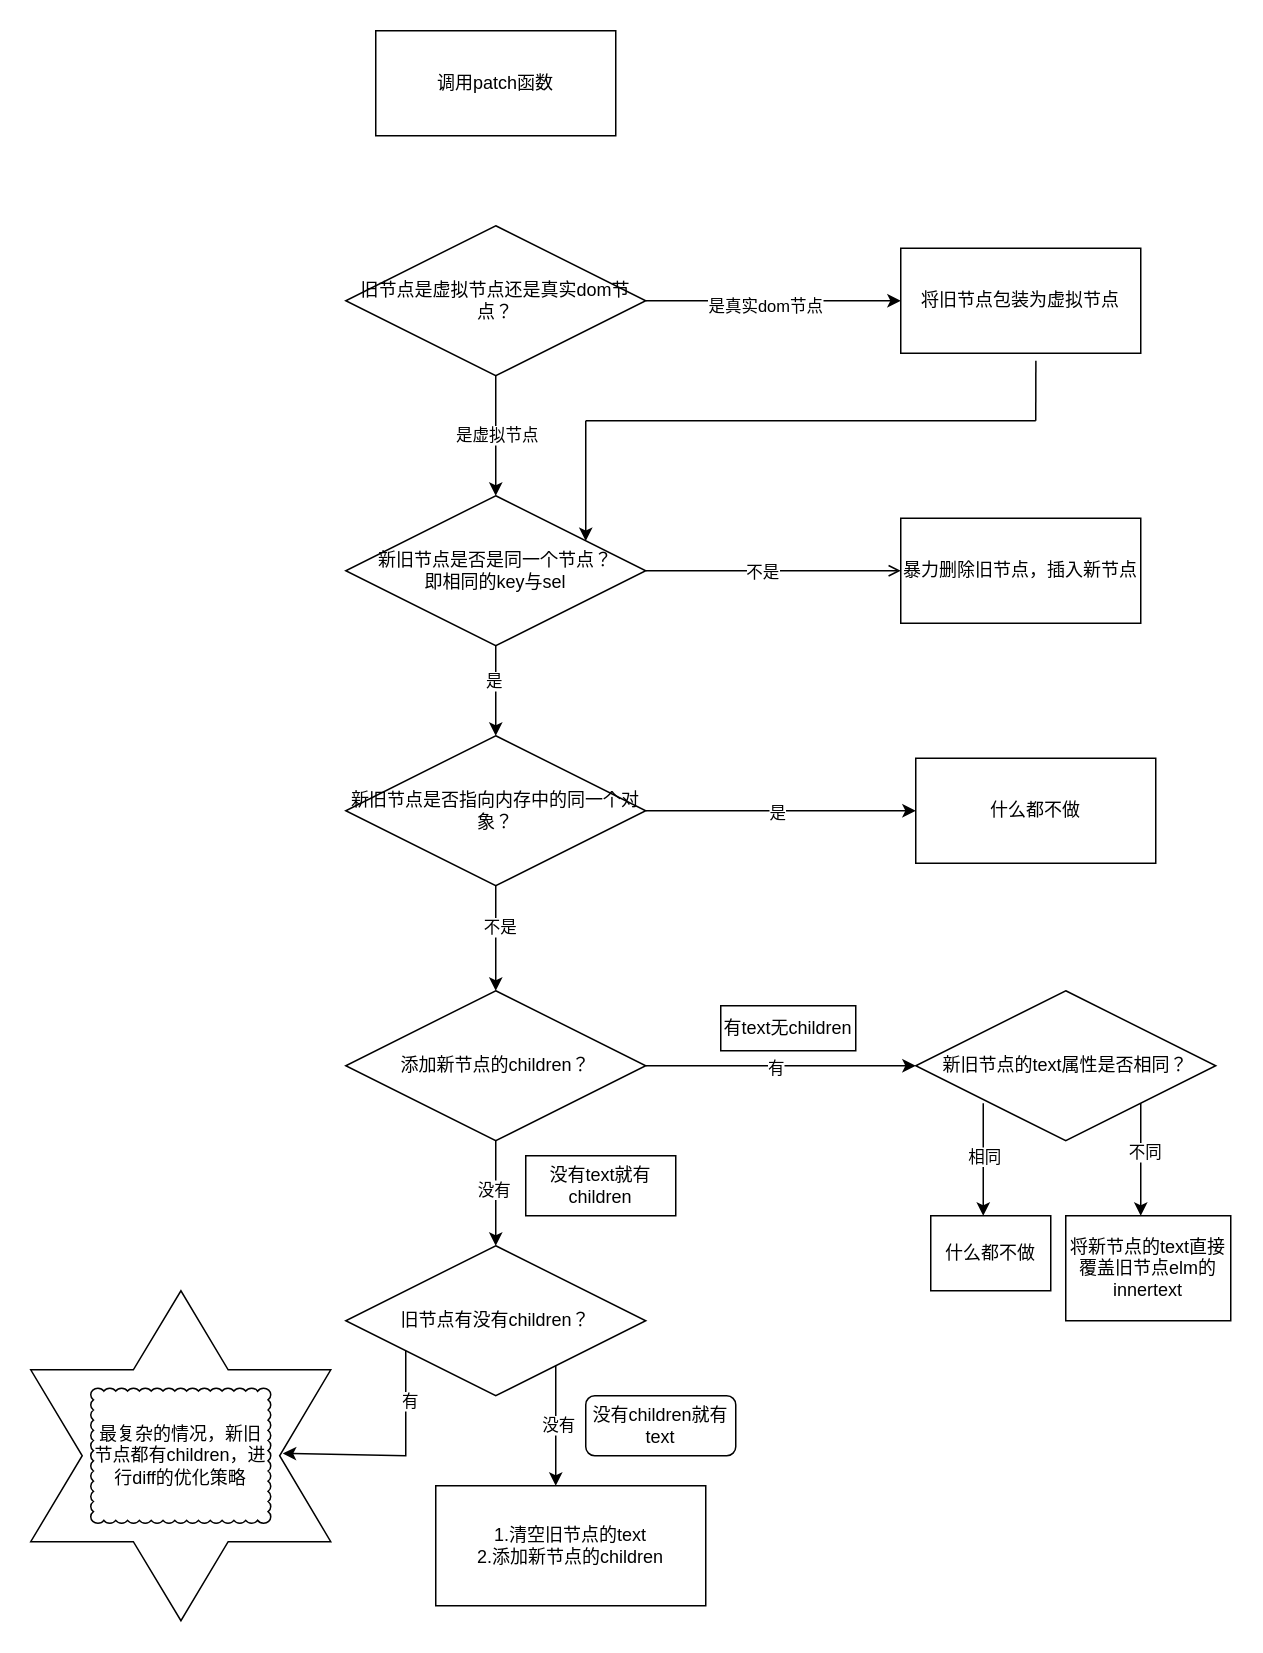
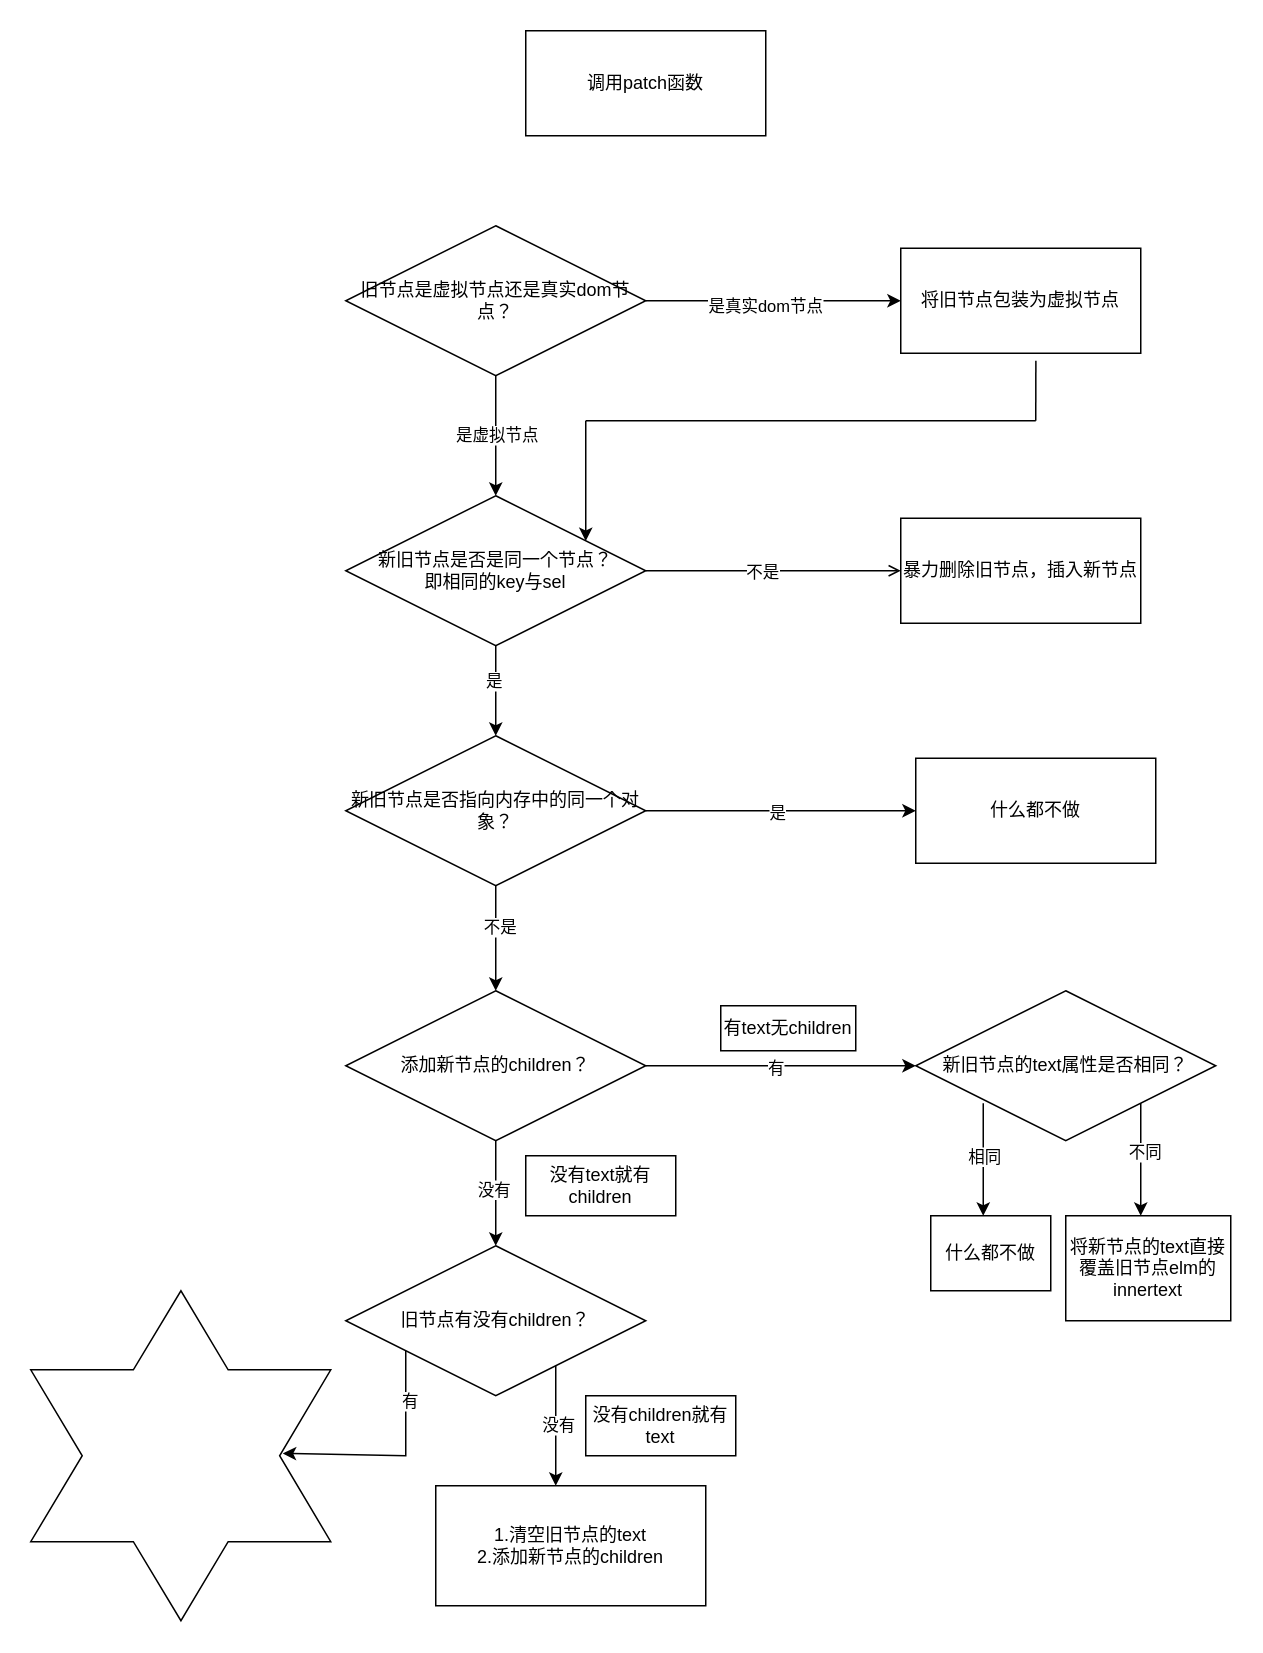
node "调用patch函数": moved (496, 83) -> (646, 83)
node "没有children就有text": shape rounded rectangle -> rectangle
node "最复杂的情况，新旧节点都有children，进行diff的优化策略": removed
